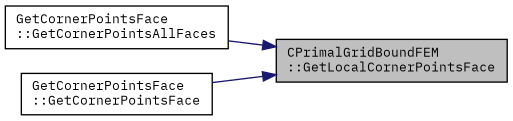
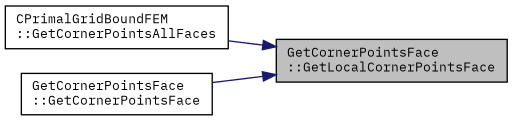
node "GetCornerPointsFace ::GetCornerPointsAllFaces": label "GetCornerPointsFace ::GetCornerPointsAllFaces" -> "CPrimalGridBoundFEM ::GetCornerPointsAllFaces"
node "CPrimalGridBoundFEM ::GetLocalCornerPointsFace": label "CPrimalGridBoundFEM ::GetLocalCornerPointsFace" -> "GetCornerPointsFace ::GetLocalCornerPointsFace"
